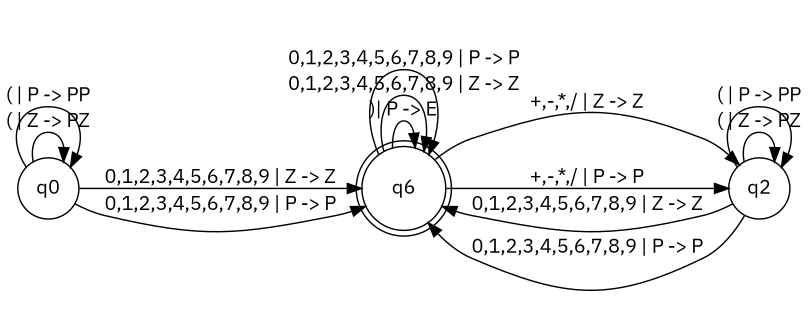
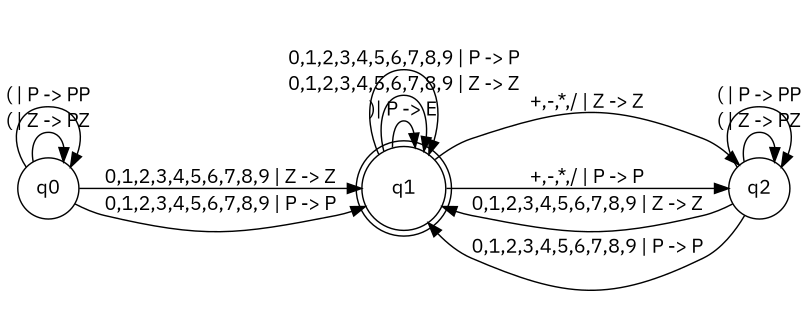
node "q6": label "q6" -> "q1"
